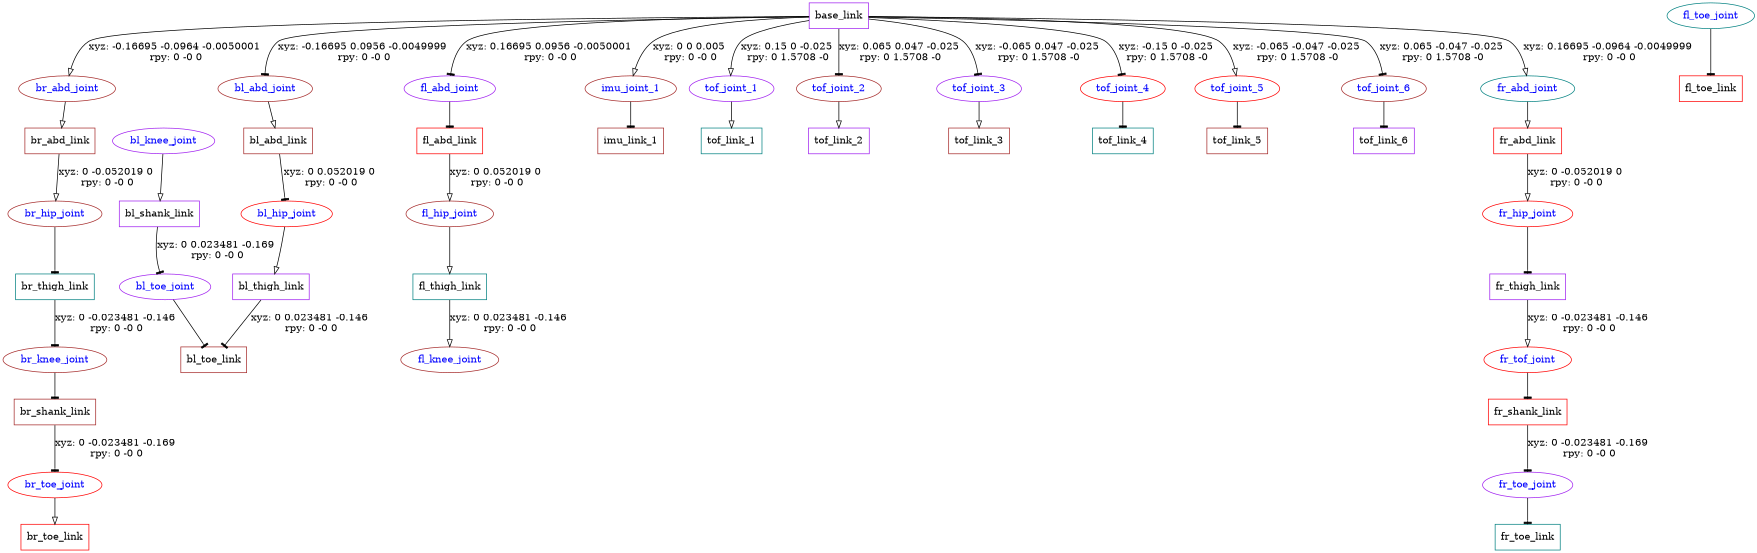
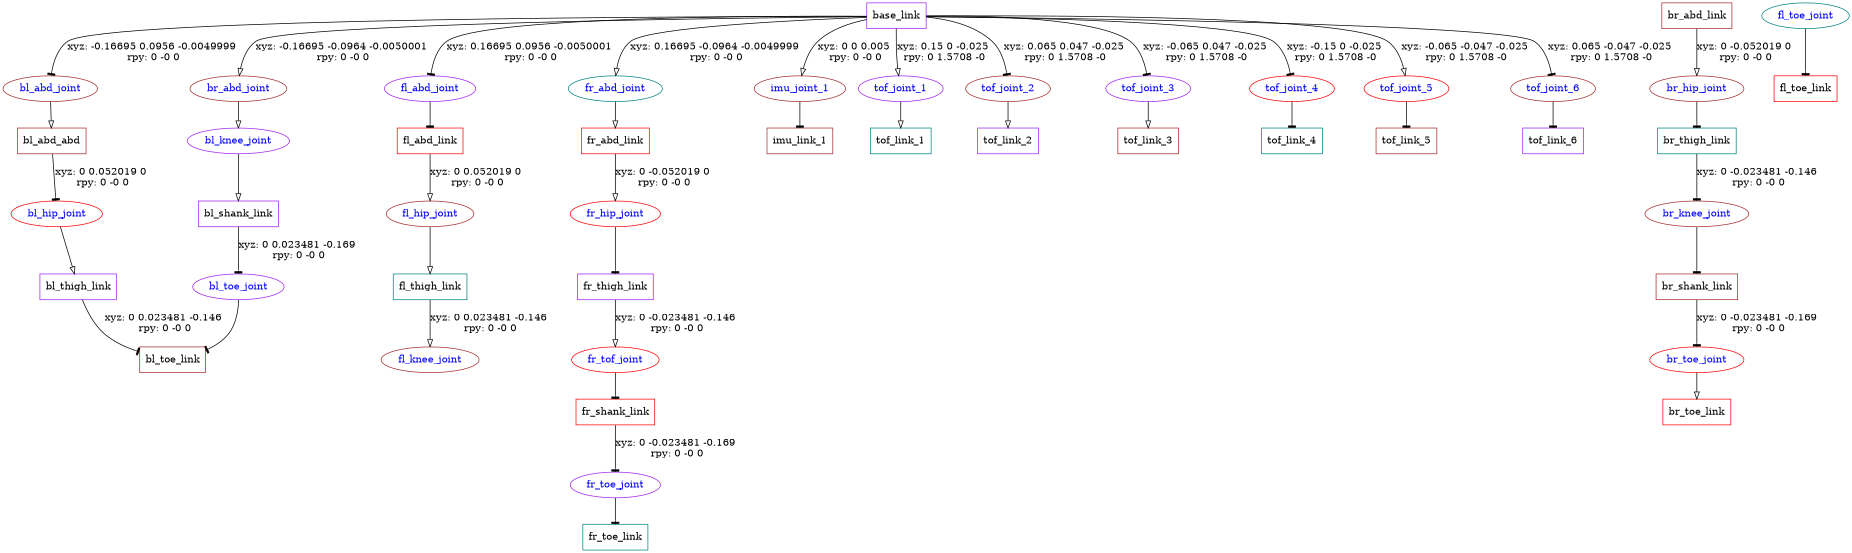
edge "br_abd_joint" -> "br_abd_link": now "br_abd_joint" -> "bl_knee_joint"
node "bl_abd_link": label "bl_abd_link" -> "bl_abd_abd"
